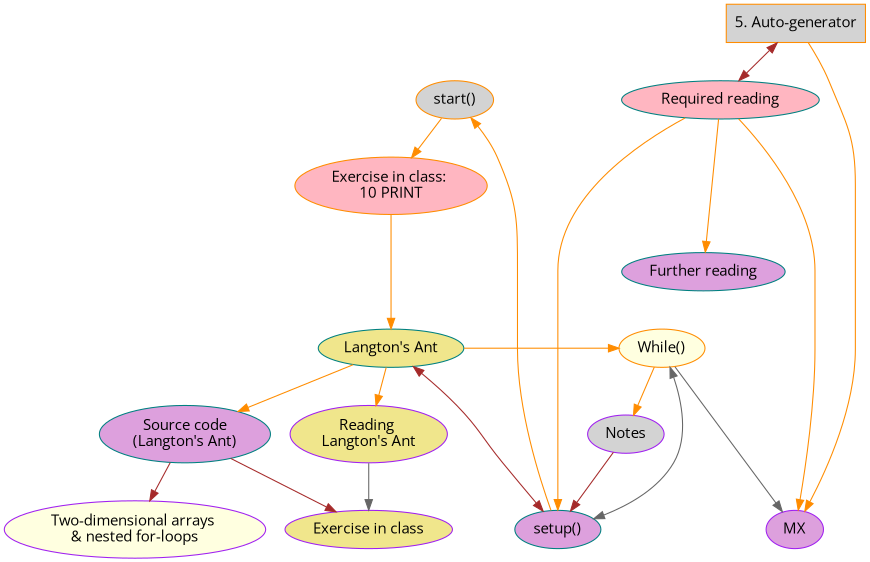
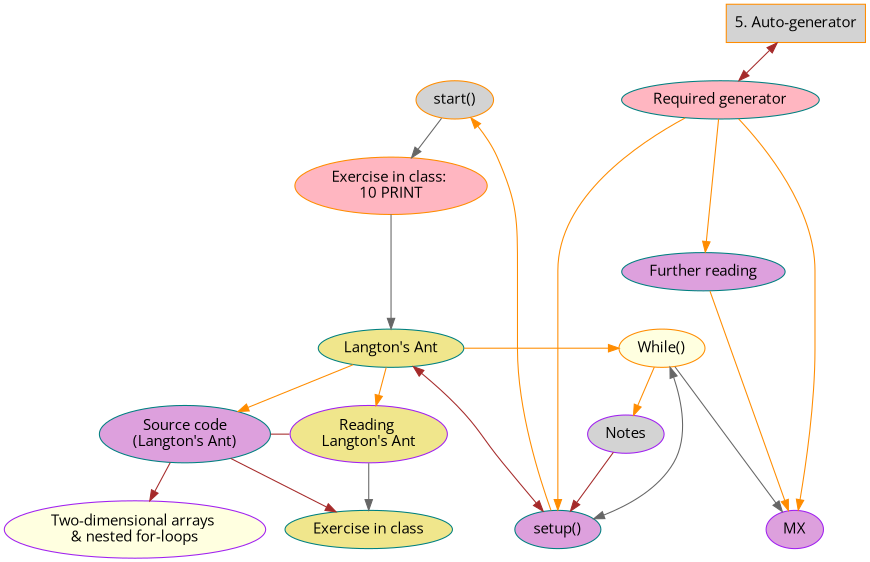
node "Required reading": label "Required reading" -> "Required generator"
edge "start()" -> "Exercise in class: 10 PRINT": color darkorange -> gray40
edge "Exercise in class: 10 PRINT" -> "Langton's Ant": color darkorange -> gray40
edge "5. Auto-generator" -> "MX": now "Further reading" -> "MX"
edge "Source code (Langton's Ant)" -- "Reading Langton's Ant": added
node "Exercise in class": color purple -> teal
